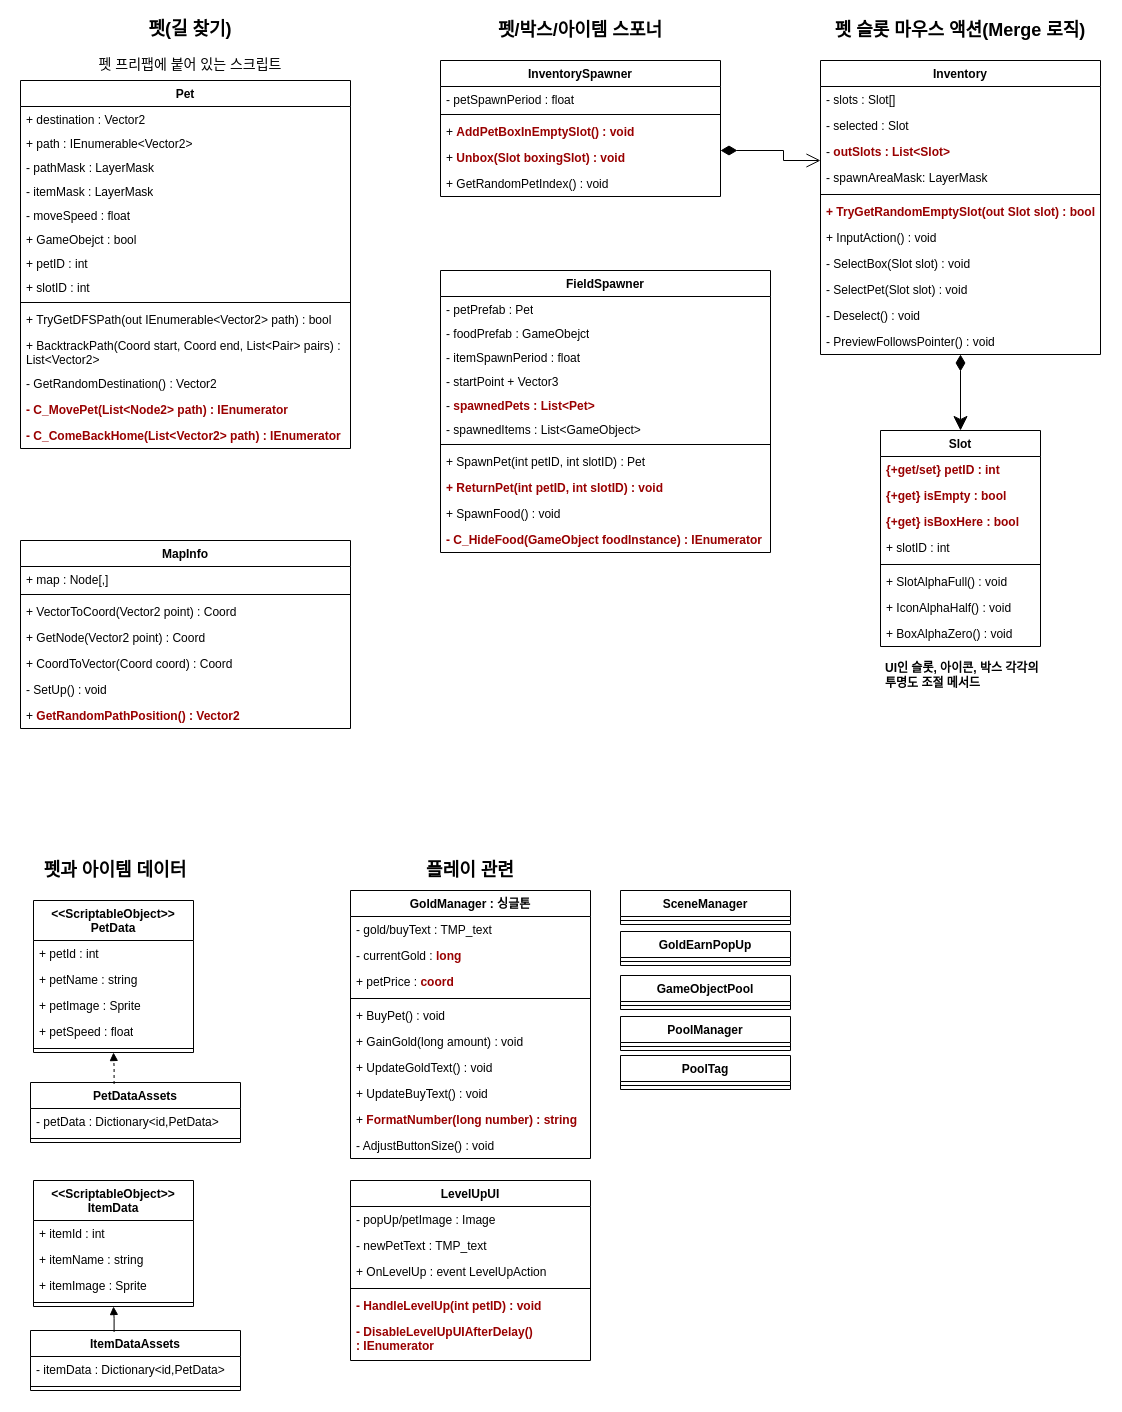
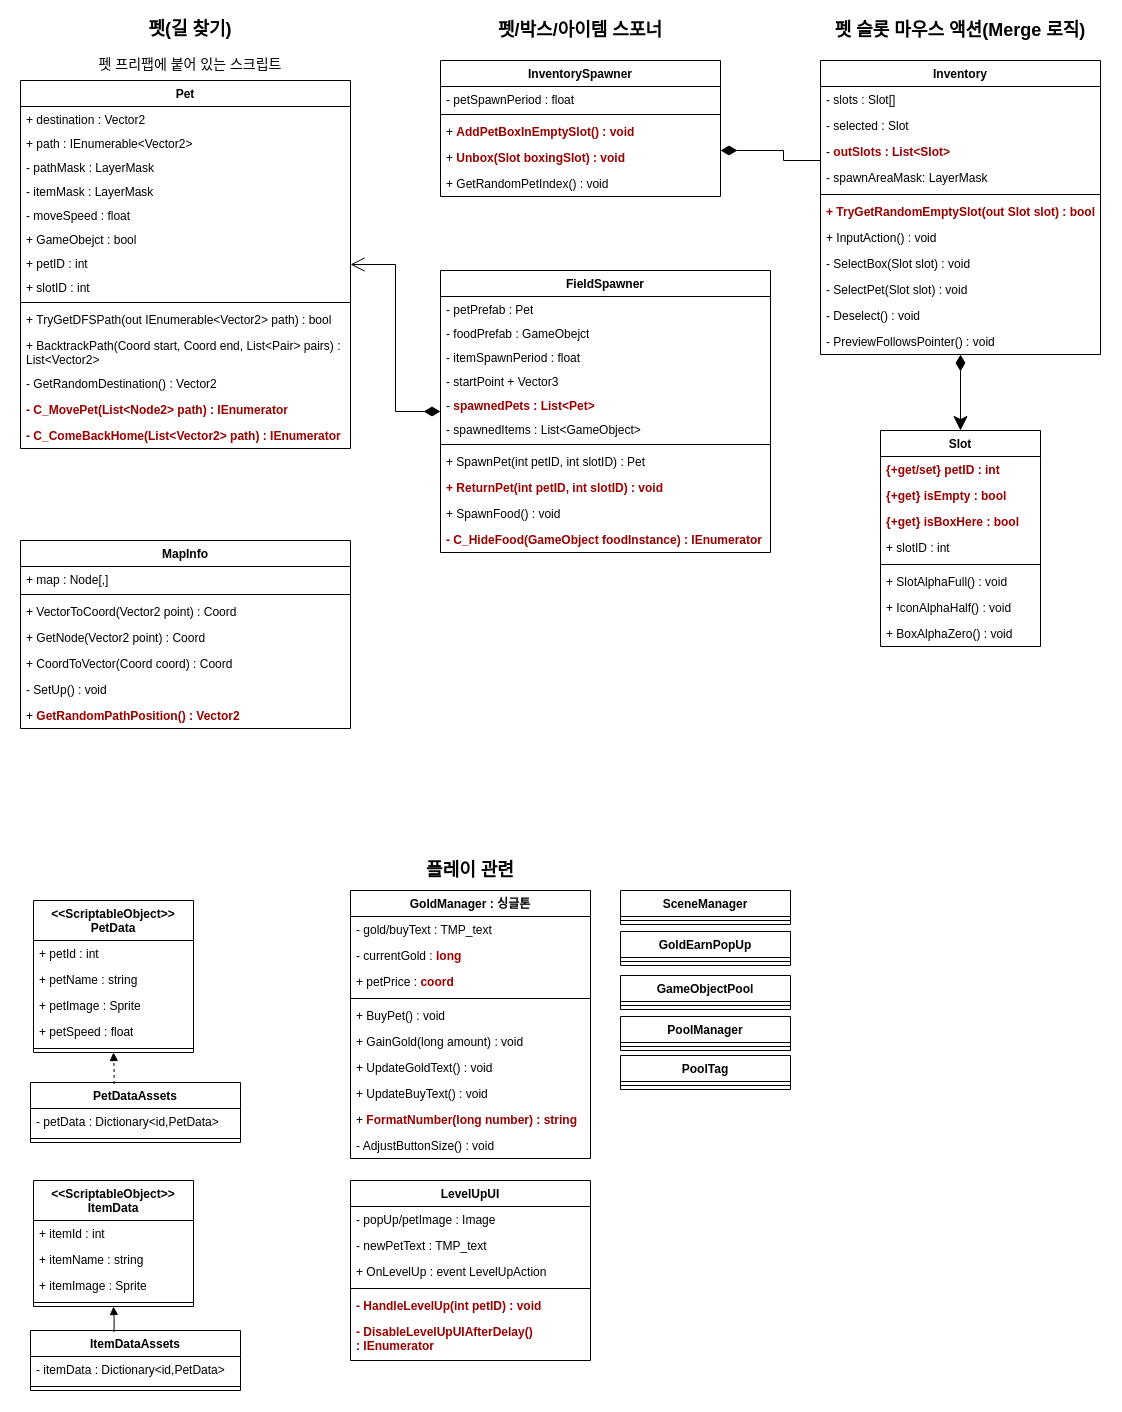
edge "InventorySpawner" -- "Inventory": arrowhead open -> none
edge "Pet" -- "FieldSpawner": added
node "UI인 슬롯, 아이콘, 박스 각각의 투명도 조절 메서드": removed
node "펫과 아이템 데이터": removed
